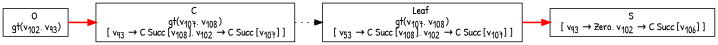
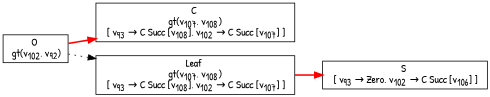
edge "C" -> "Leaf": now "O" -> "Leaf"
node "O": text "93" -> "92"
node "Leaf": text "53" -> "93"
